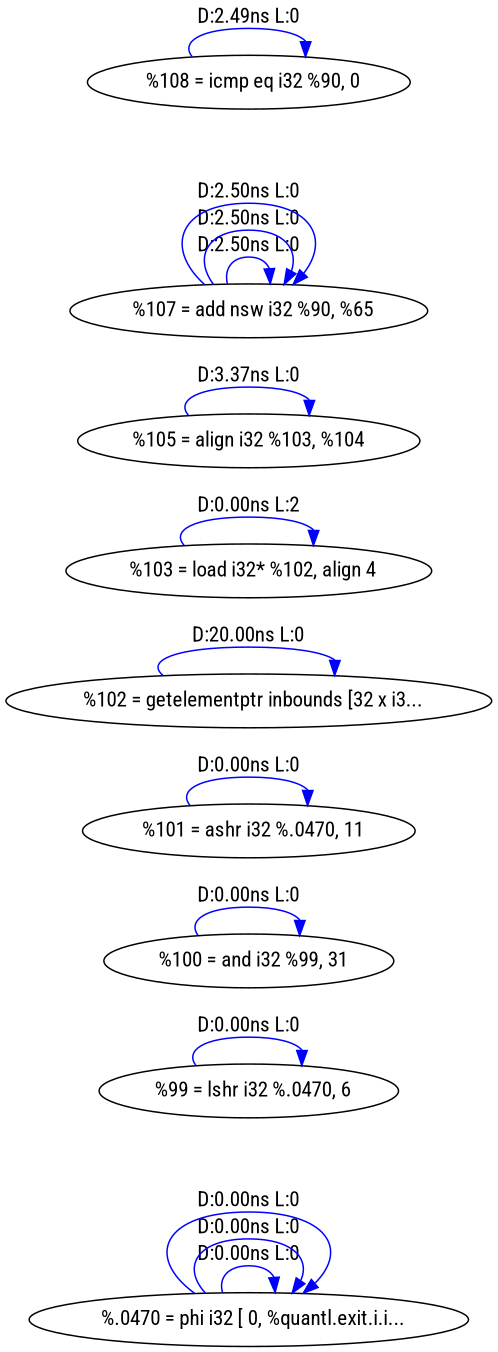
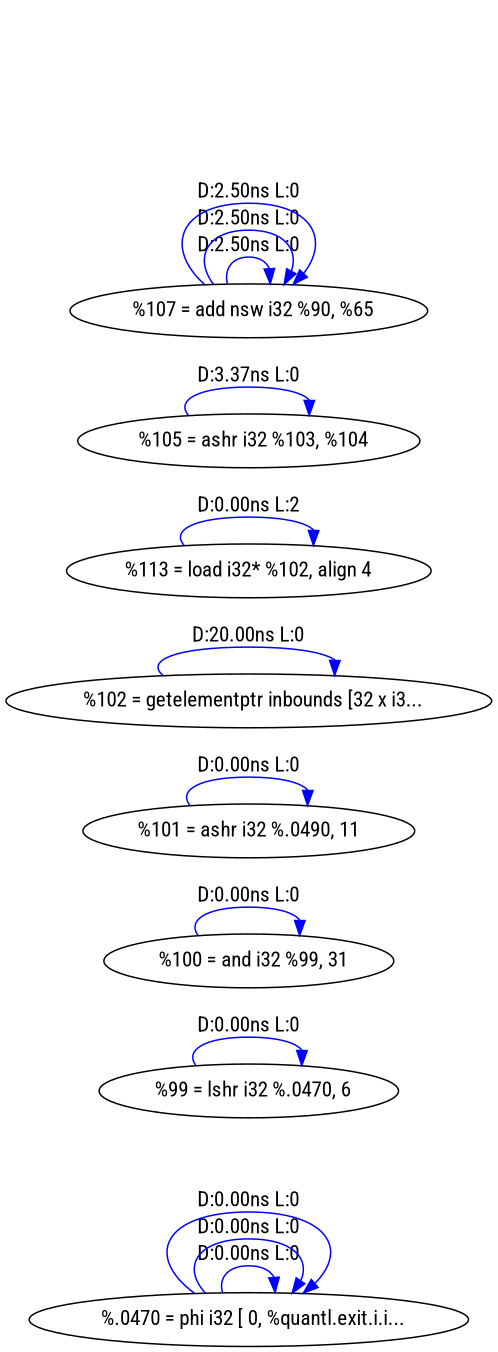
node "%108 = icmp eq i32 %90, 0": removed
node "%105 = align i32 %103, %104": label "%105 = align i32 %103, %104" -> "%105 = ashr i32 %103, %104"
node "%103 = load i32* %102, align 4": label "%103 = load i32* %102, align 4" -> "%113 = load i32* %102, align 4"
node "%101 = ashr i32 %.0470, 11": label "%101 = ashr i32 %.0470, 11" -> "%101 = ashr i32 %.0490, 11"
